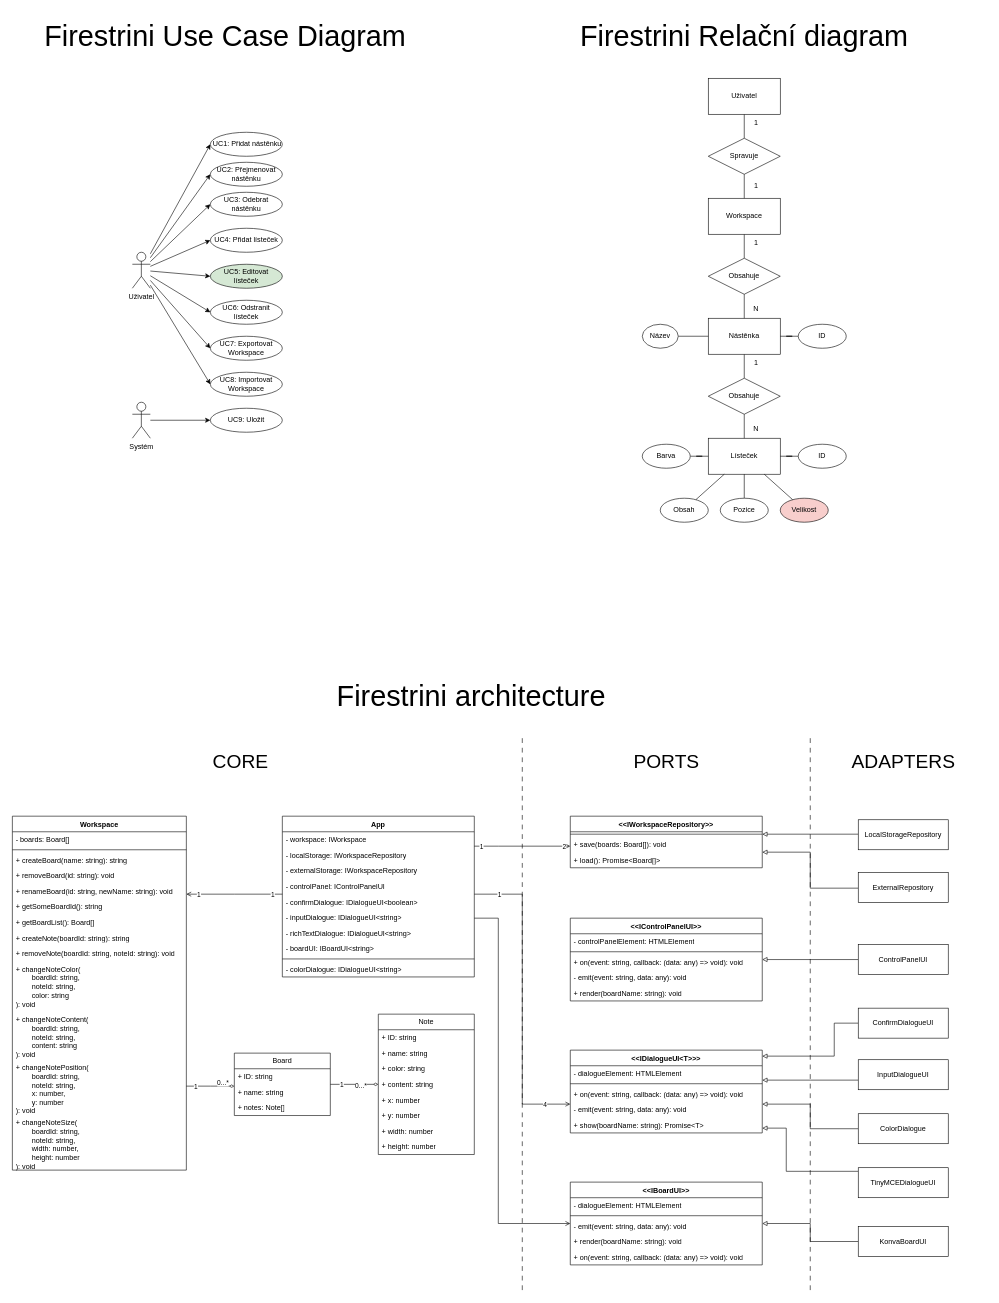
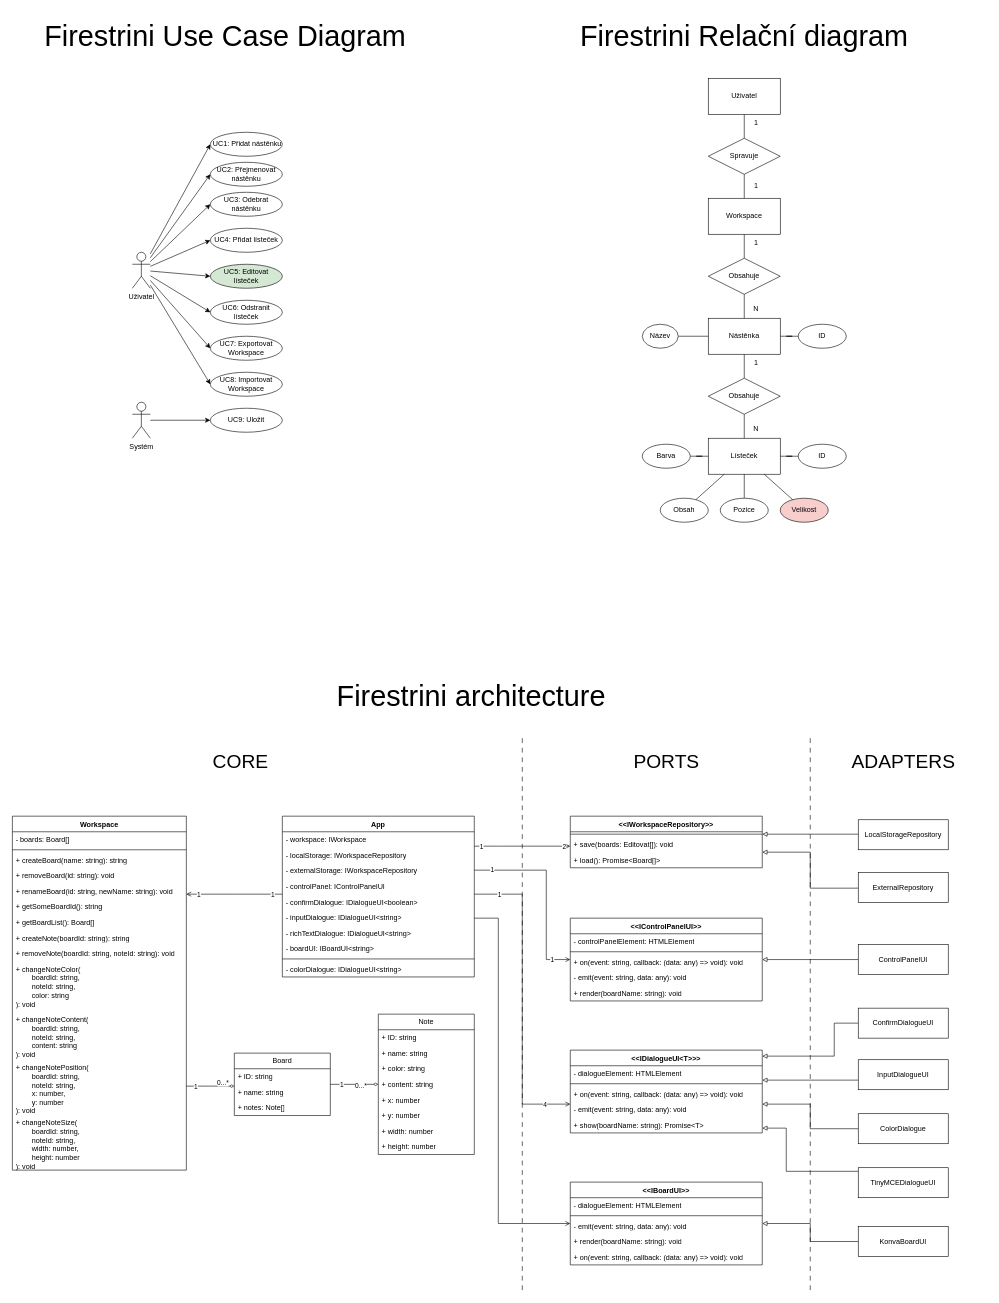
node "+ save(boards: Board[]): void": label "+ save(boards: Board[]): void" -> "+ save(boards: Editovat[]): void"
edge "App" -> "<<IControlPanelUI>>": added, labels "1", "1"
